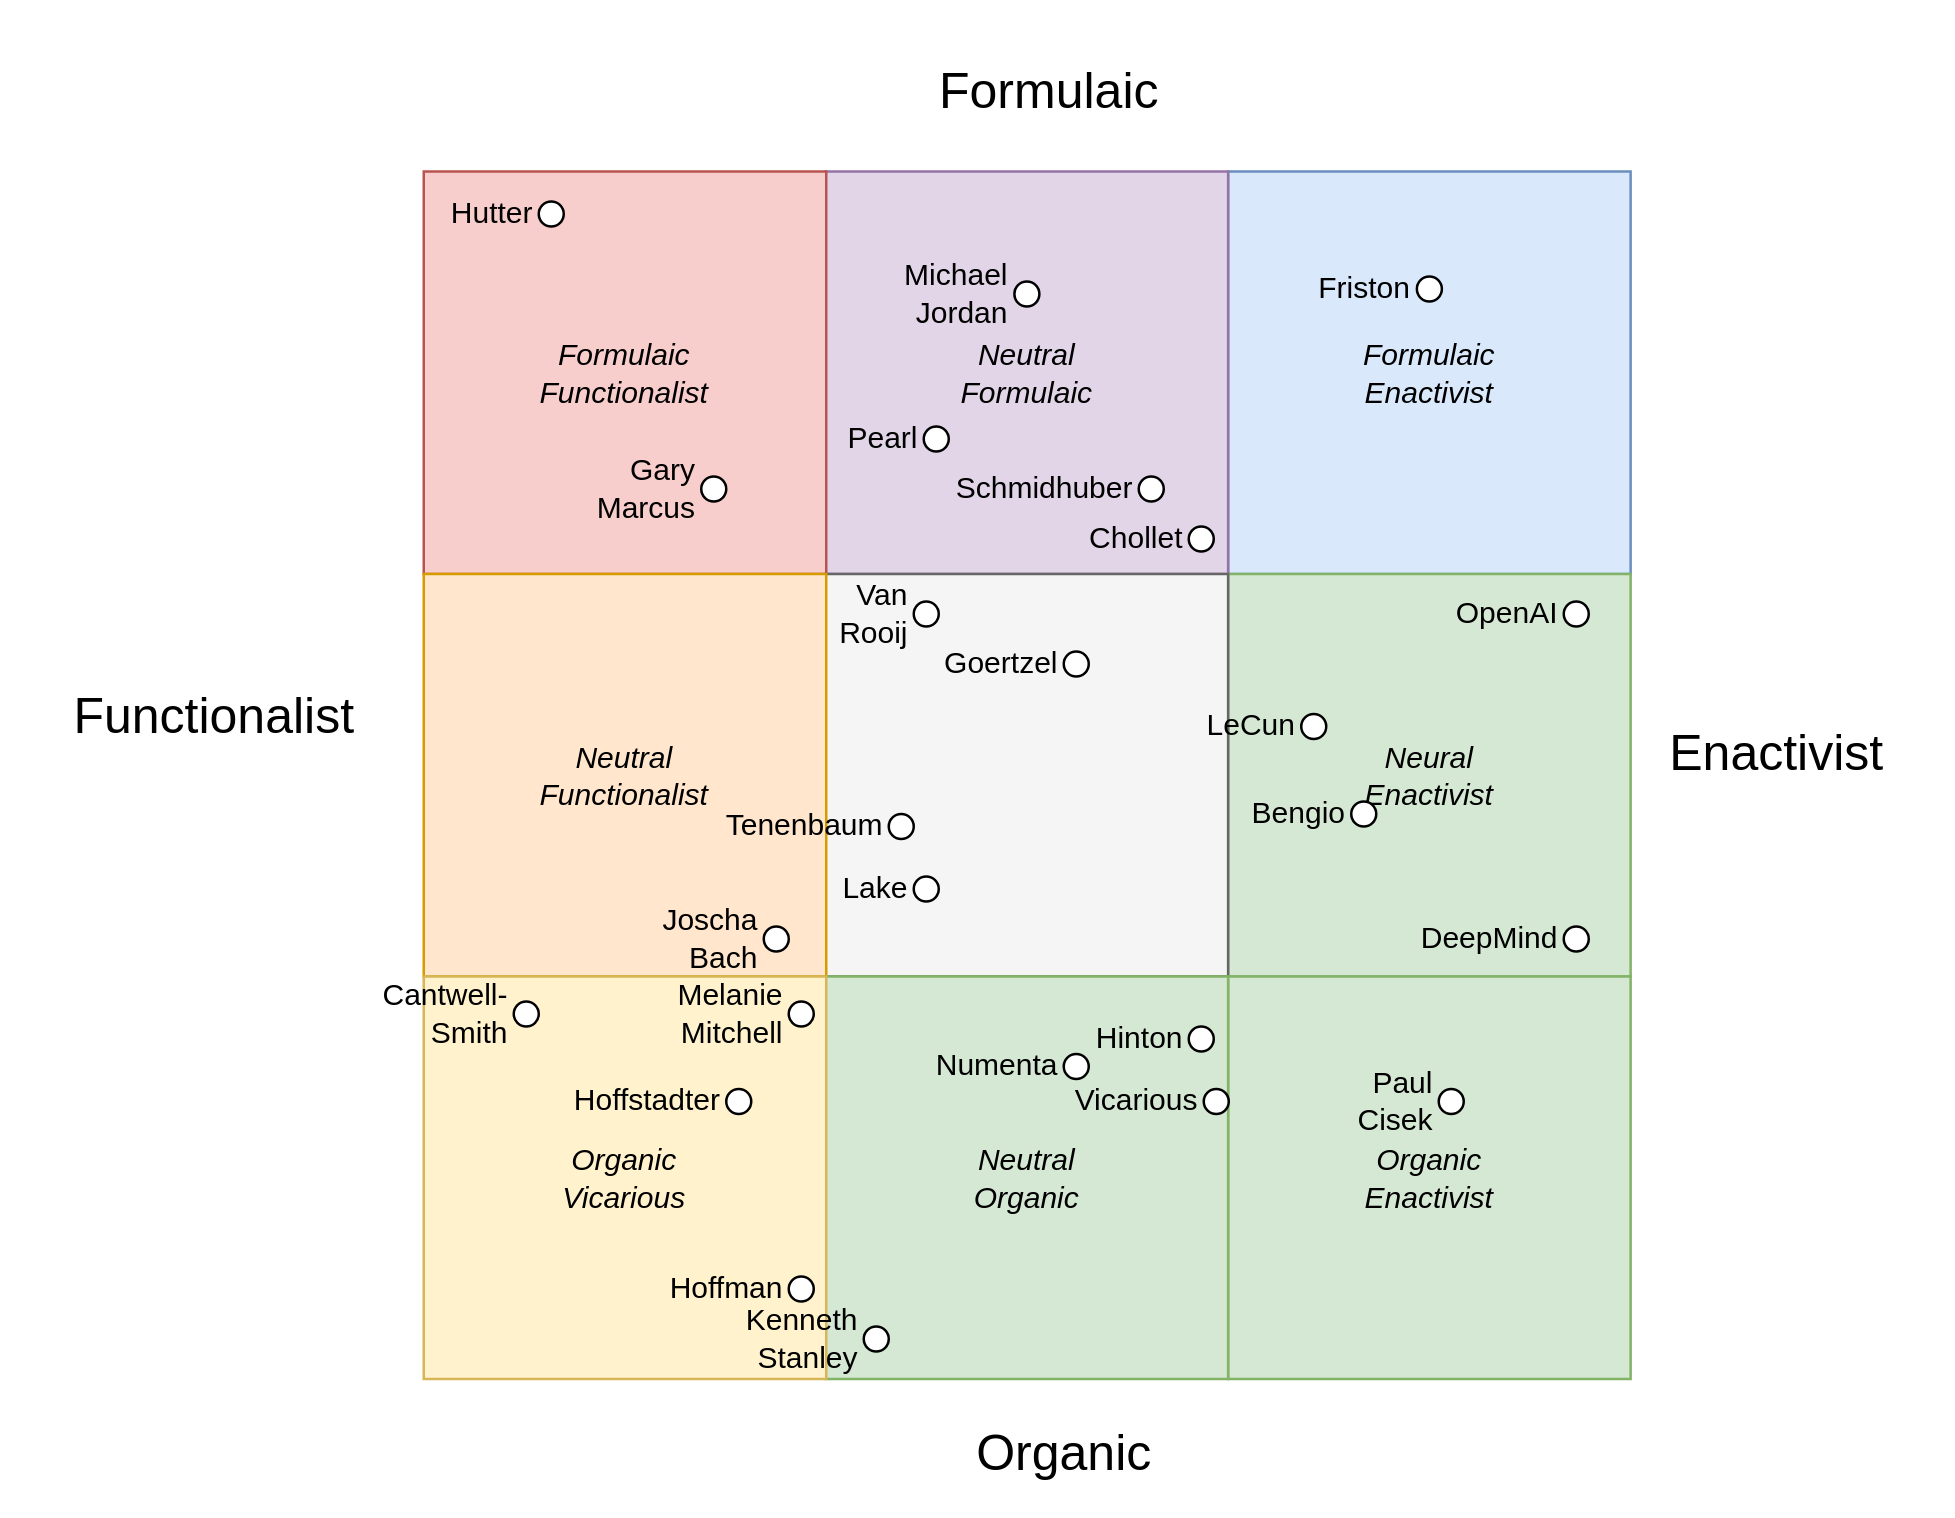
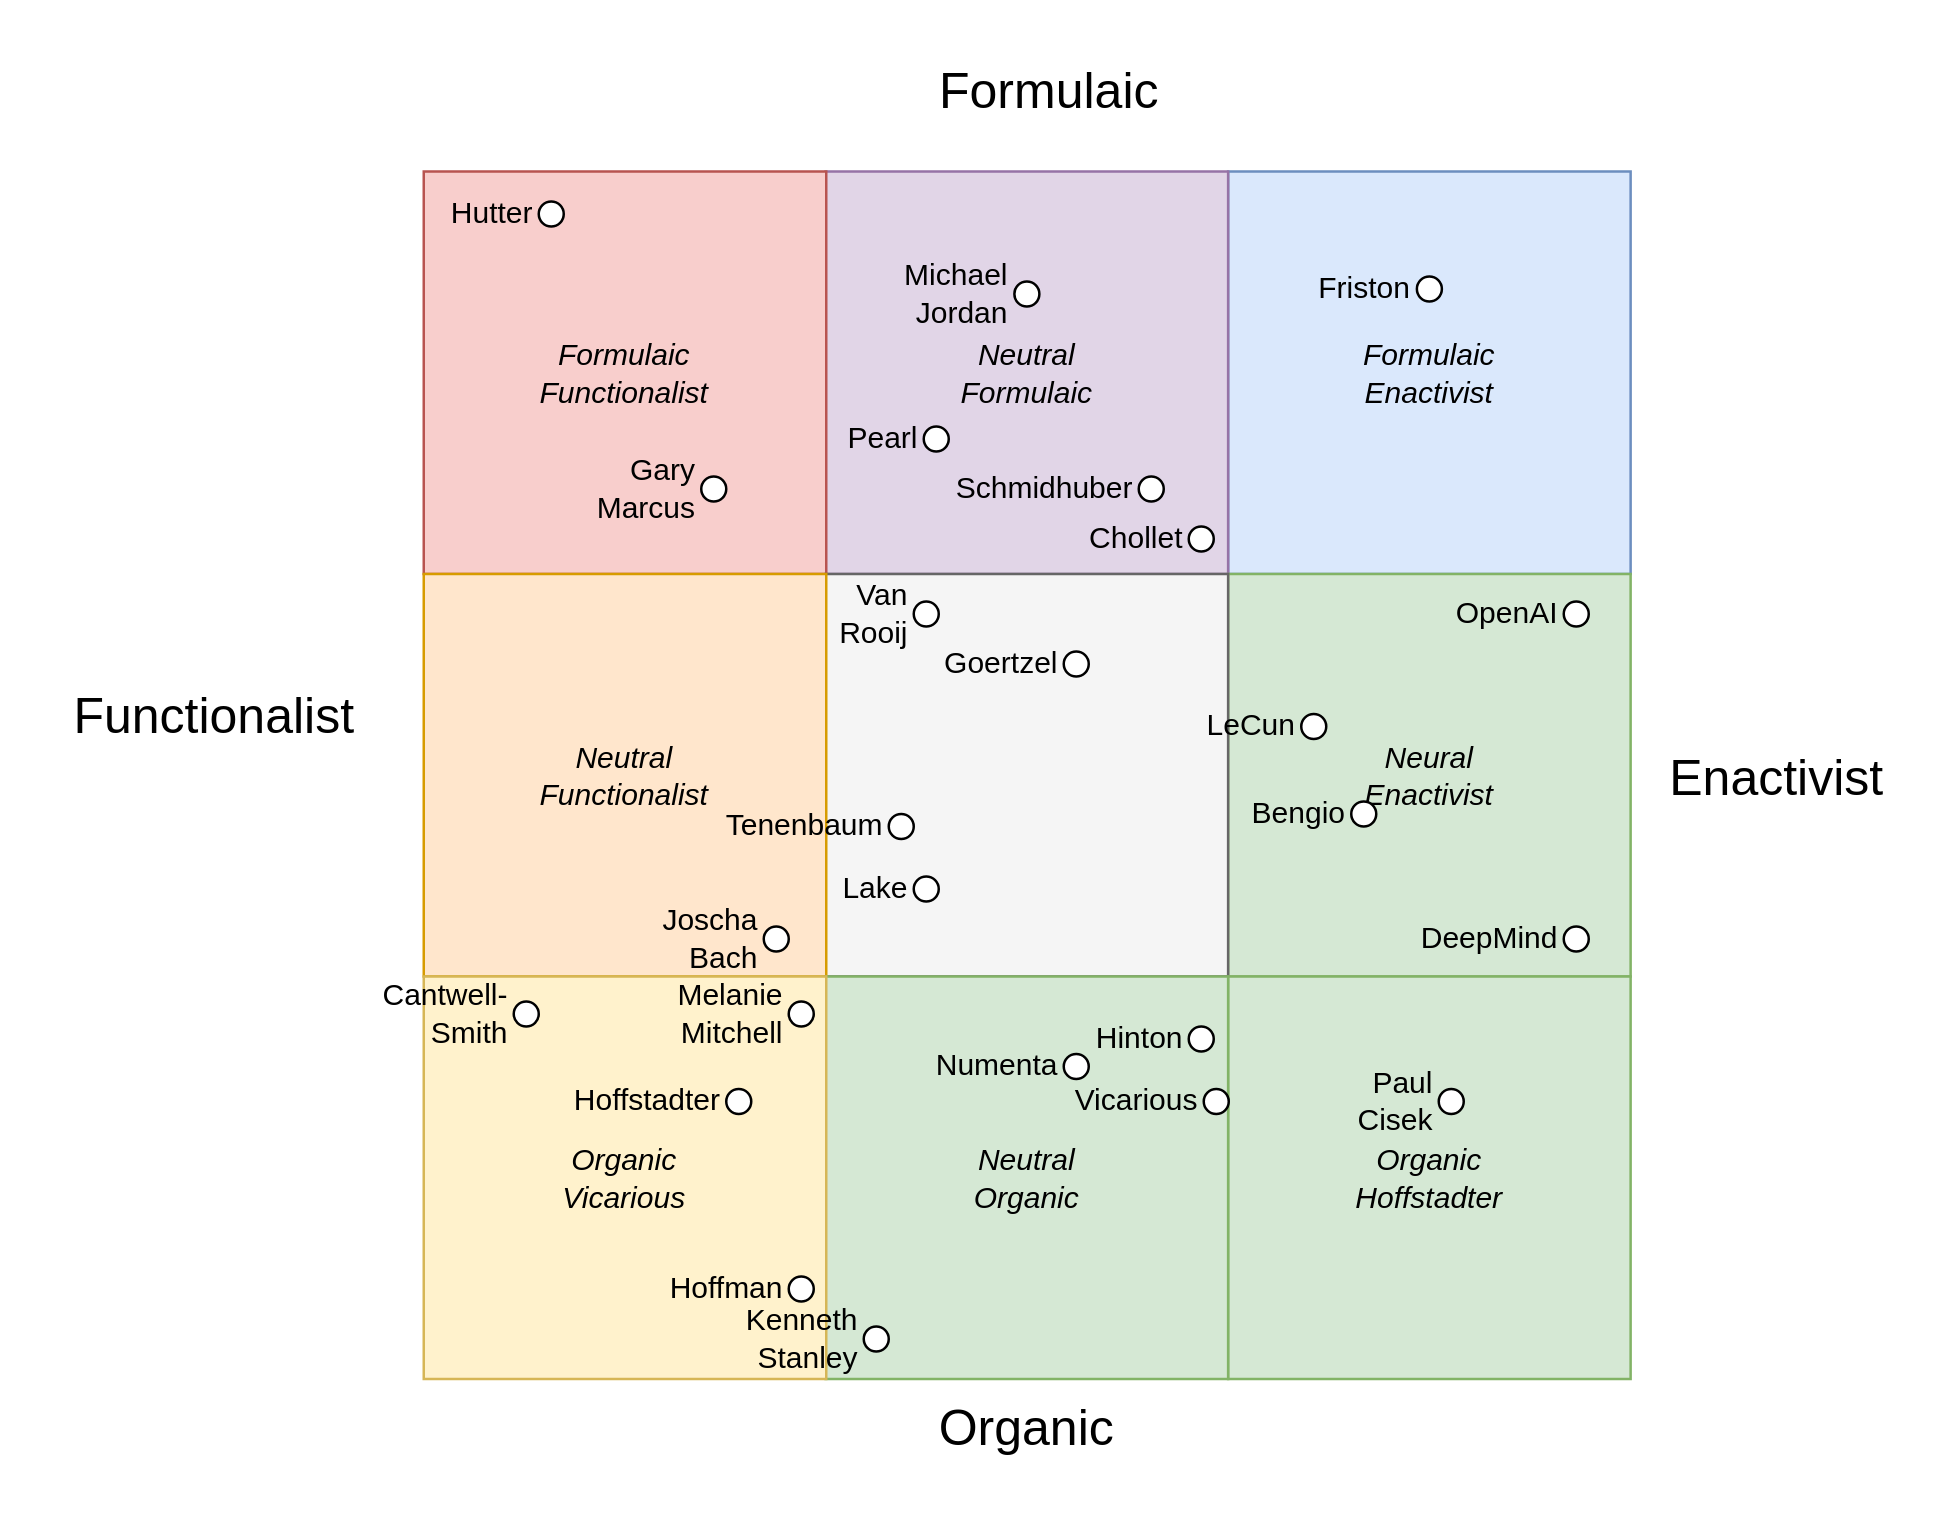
node "Enactivist": moved (1776, 751) -> (1776, 776)
node "Organic Enactivist": label "Organic Enactivist" -> "Organic Hoffstadter"
node "Organic": moved (1064, 1451) -> (1026, 1426)
